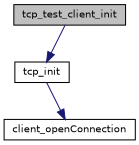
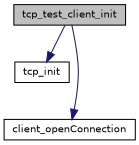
edge "tcp_init" -> "client_openConnection": now "tcp_test_client_init" -> "client_openConnection"
